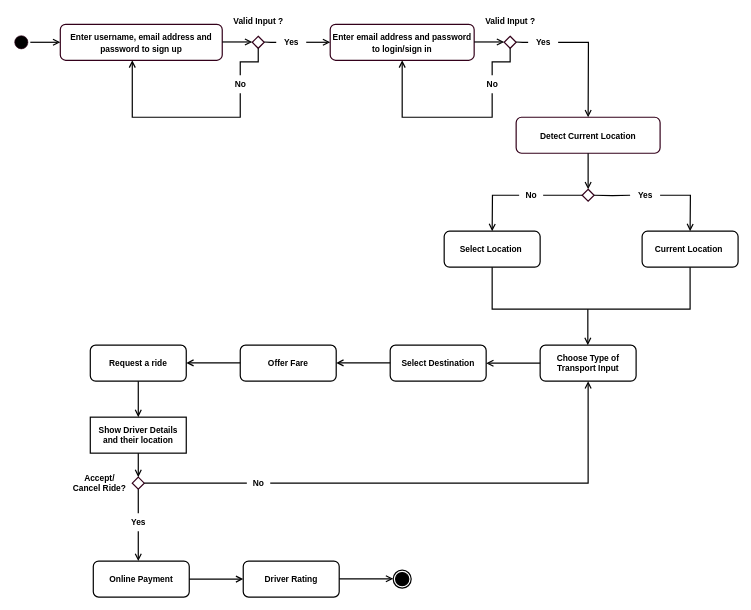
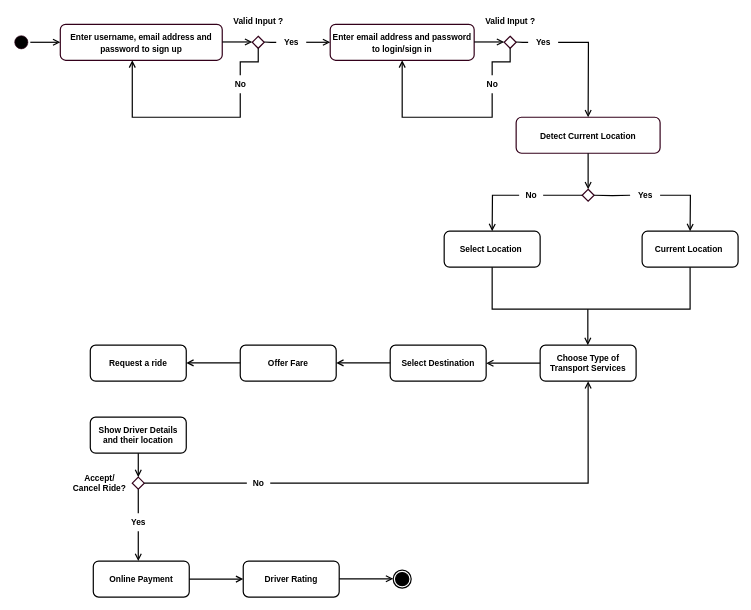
node "Choose Type of Transport Input": label "Choose Type of Transport Input" -> "Choose Type of Transport Services"
edge "Request a ride" -> "Show Driver Details and their location": removed
node "Show Driver Details and their location": shape rectangle -> rounded rectangle
